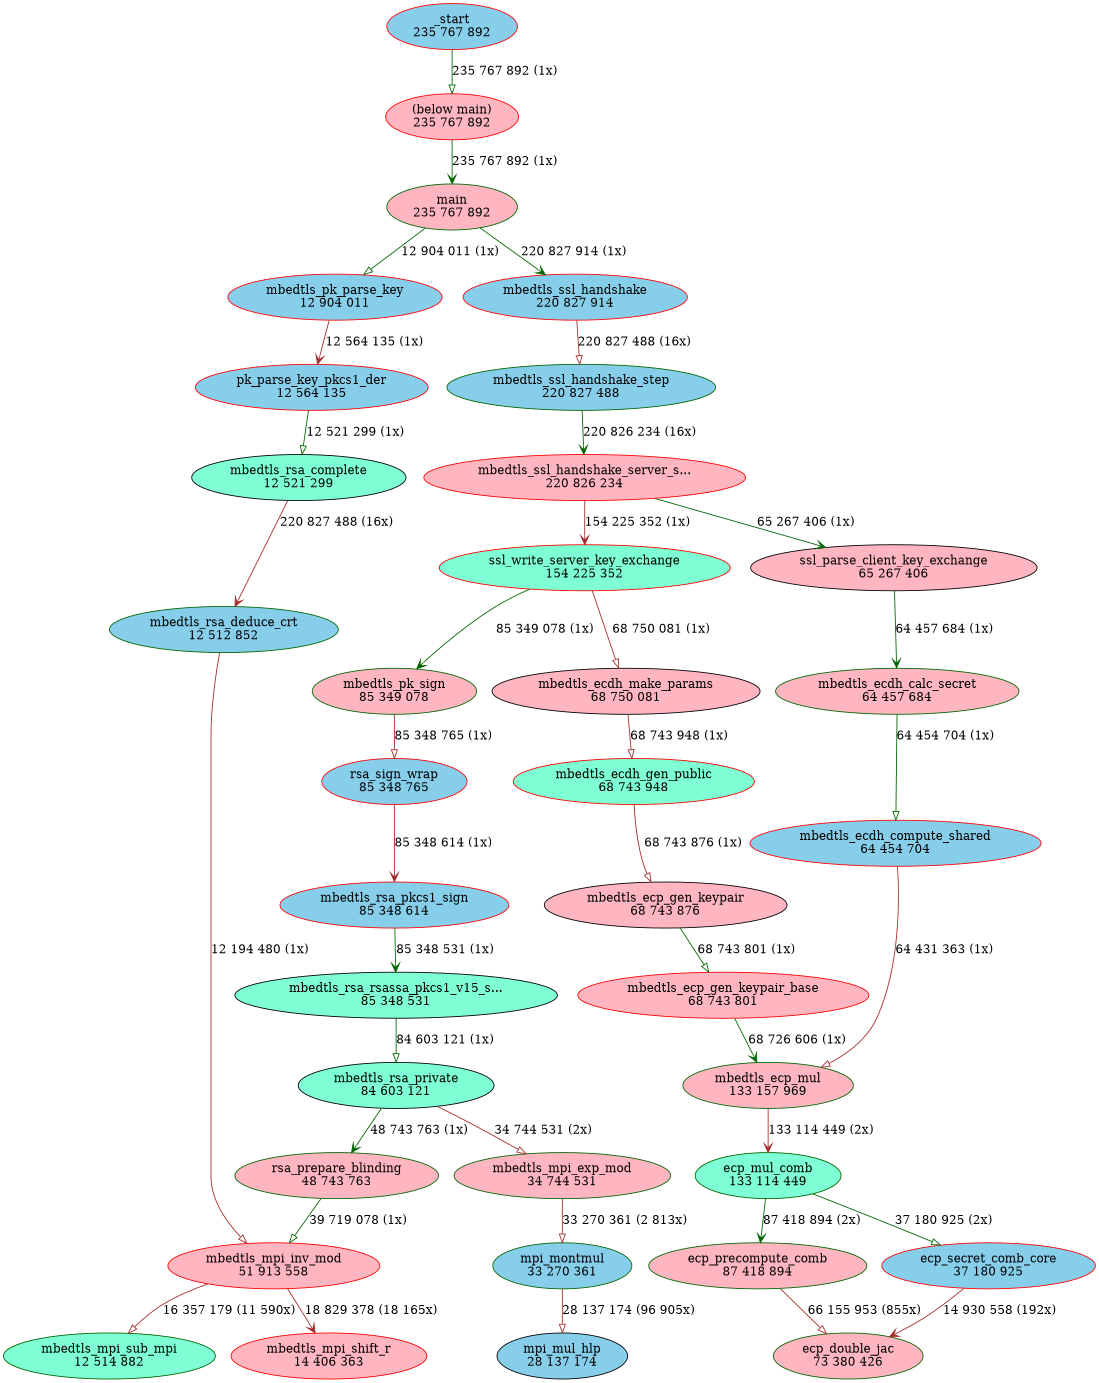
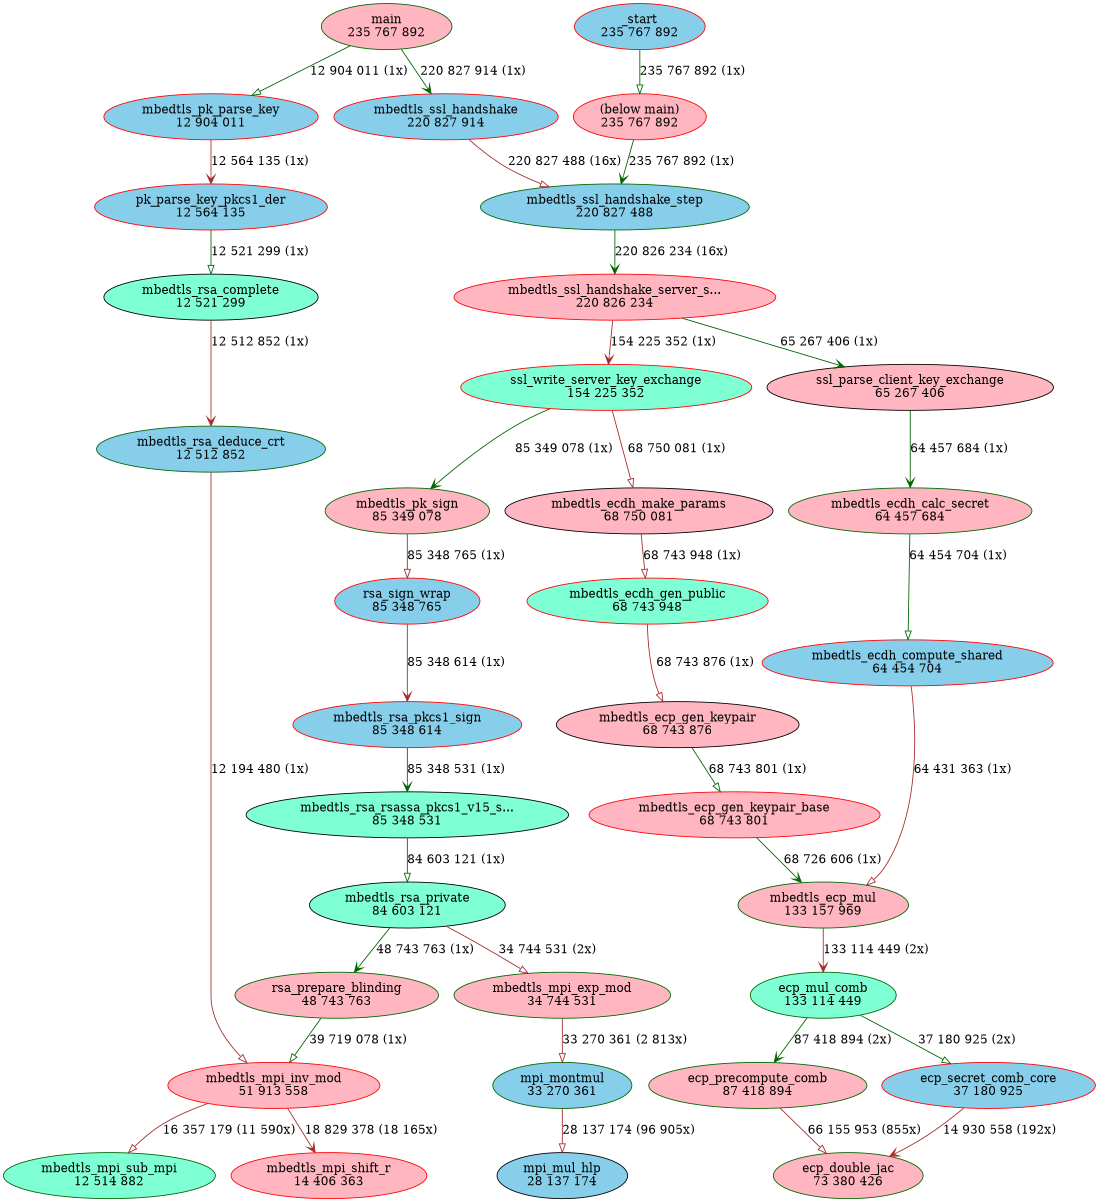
edge "(below main) 235 767 892" -> "main 235 767 892": now "(below main) 235 767 892" -> "mbedtls_ssl_handshake_step 220 827 488"
edge "mbedtls_rsa_complete 12 521 299" -> "mbedtls_rsa_deduce_crt 12 512 852": label "220 827 488 (16x)" -> "12 512 852 (1x)"
